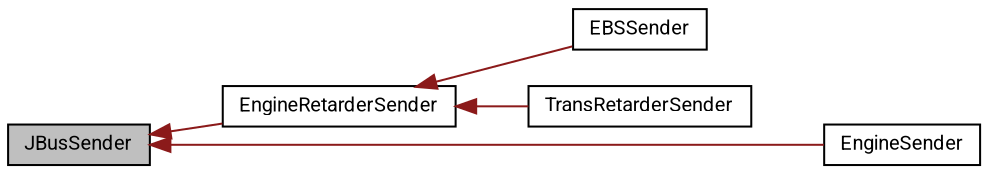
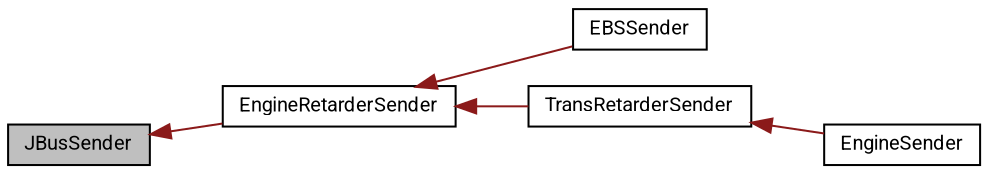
edge "EngineSender" -> "JBusSender": now "EngineSender" -> "TransRetarderSender"
